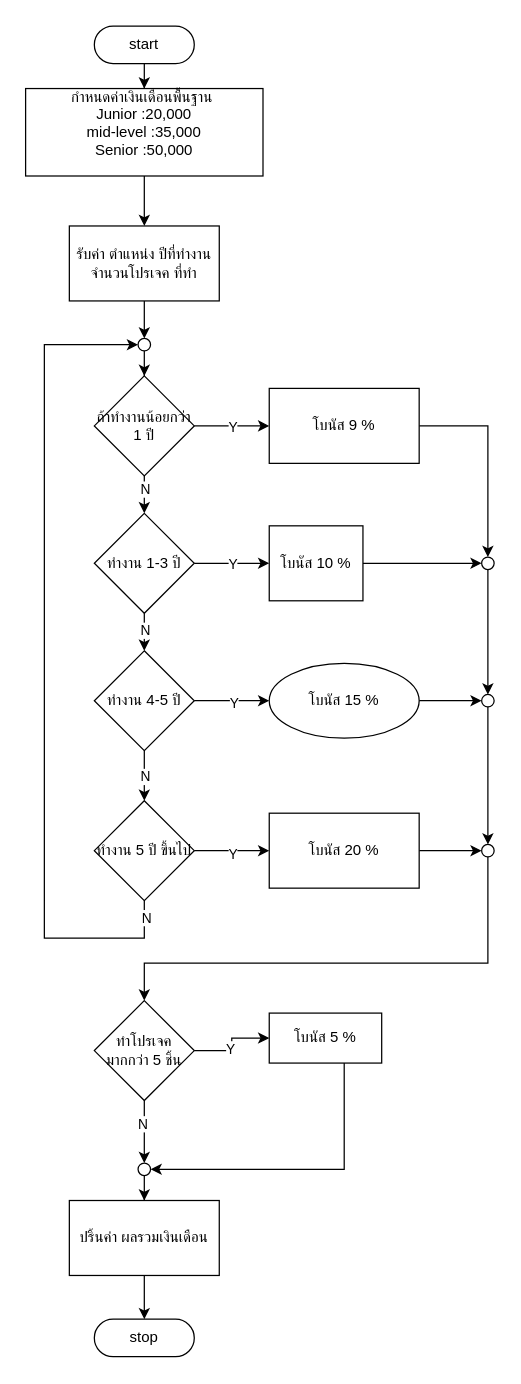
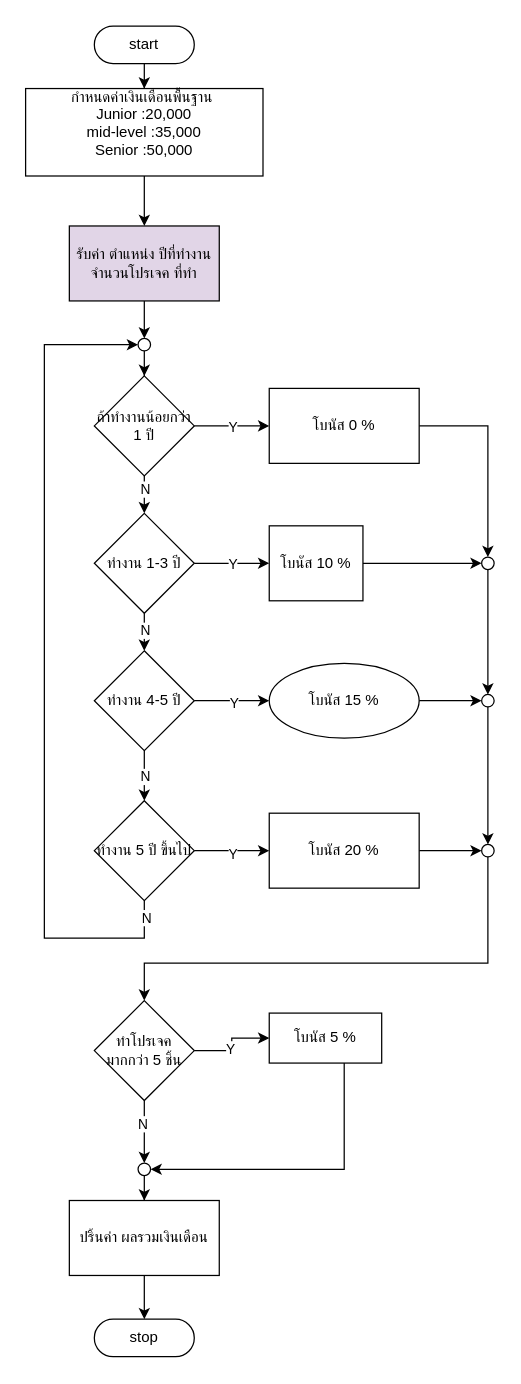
node "รับค่า ตำแหน่ง ปีที่ทำงาน จำนวนโปรเจค ที่ทำ": fillcolor #ffffff -> #e1d5e7
node "โบนัส 9 %": label "โบนัส 9 %" -> "โบนัส 0 %"
